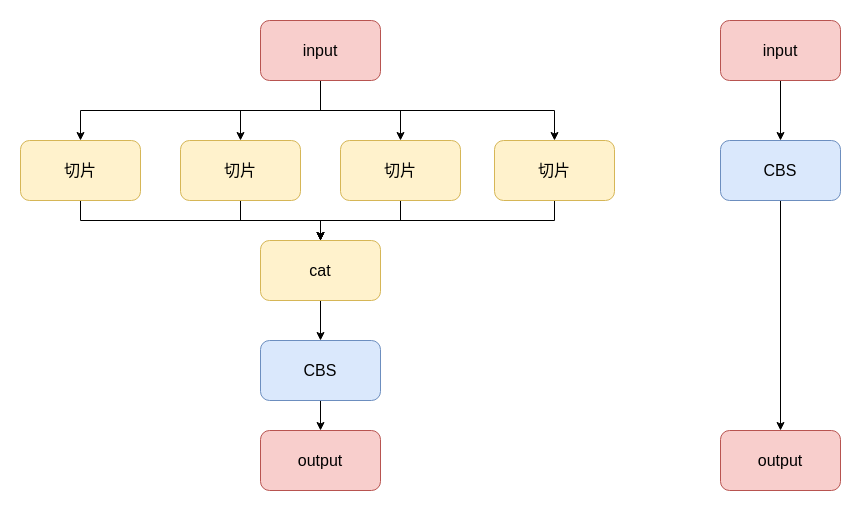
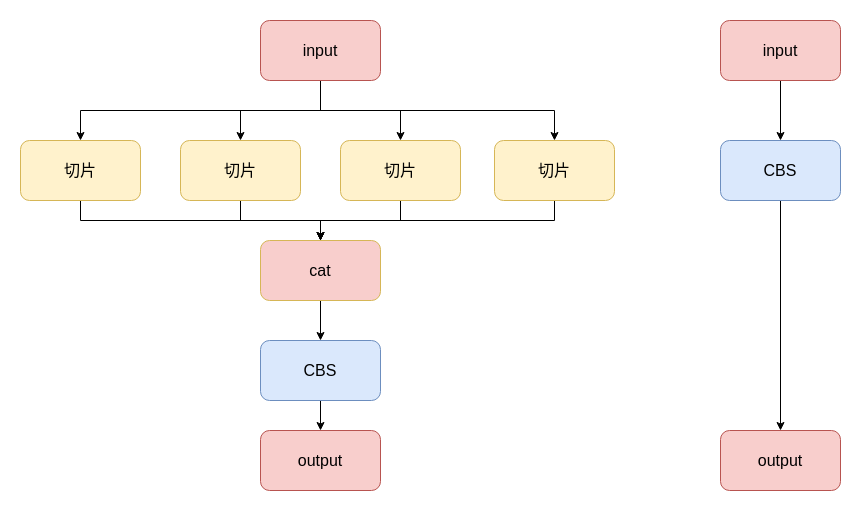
node "cat": fillcolor #fff2cc -> #f8cecc
